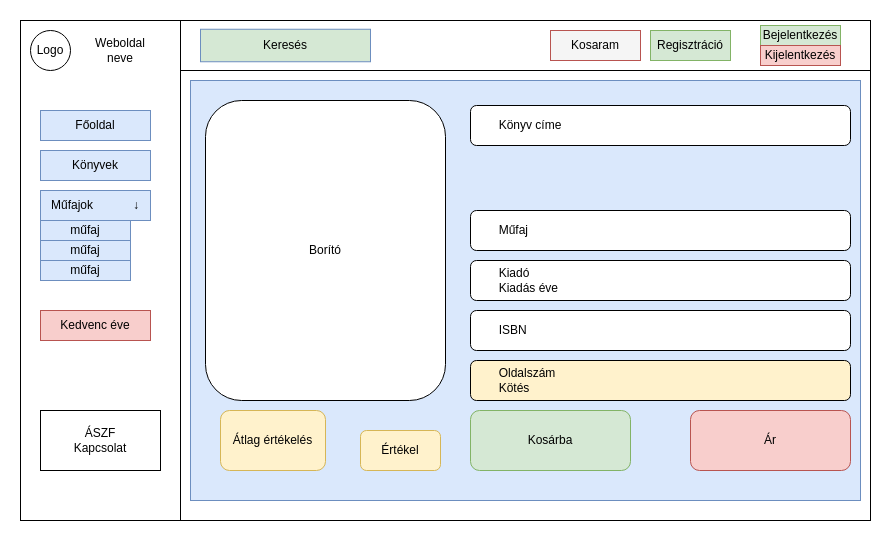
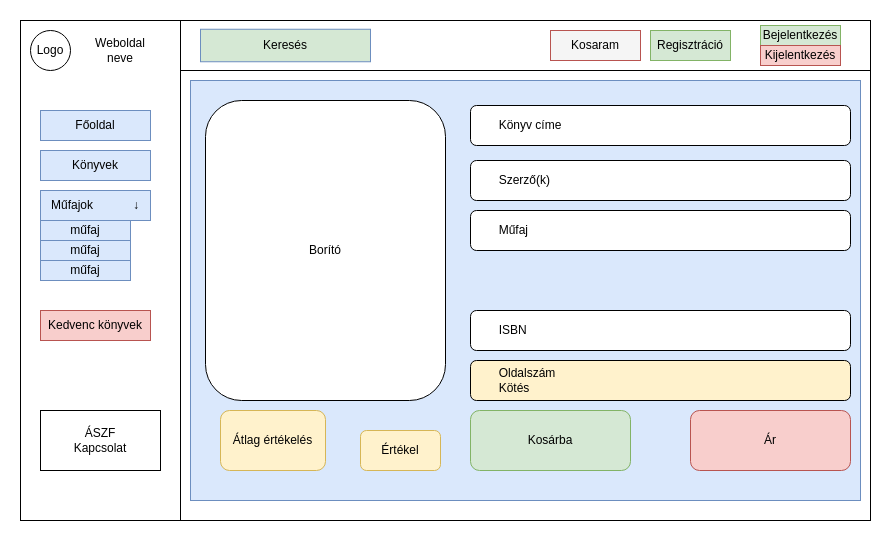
node "Szerző(k)": added
node "Kiadó Kiadás éve": removed
node "Kedvenc éve": label "Kedvenc éve" -> "Kedvenc könyvek"
